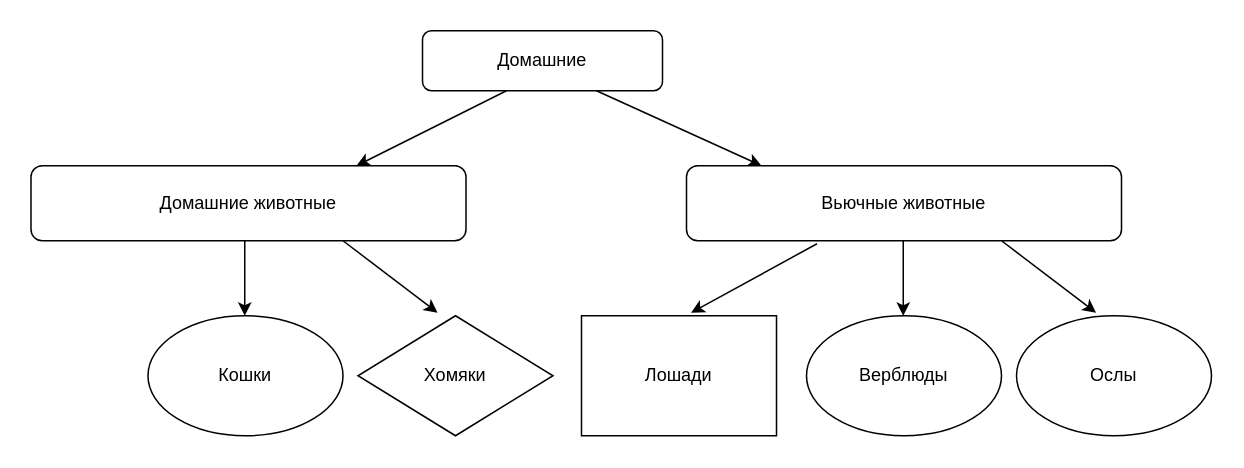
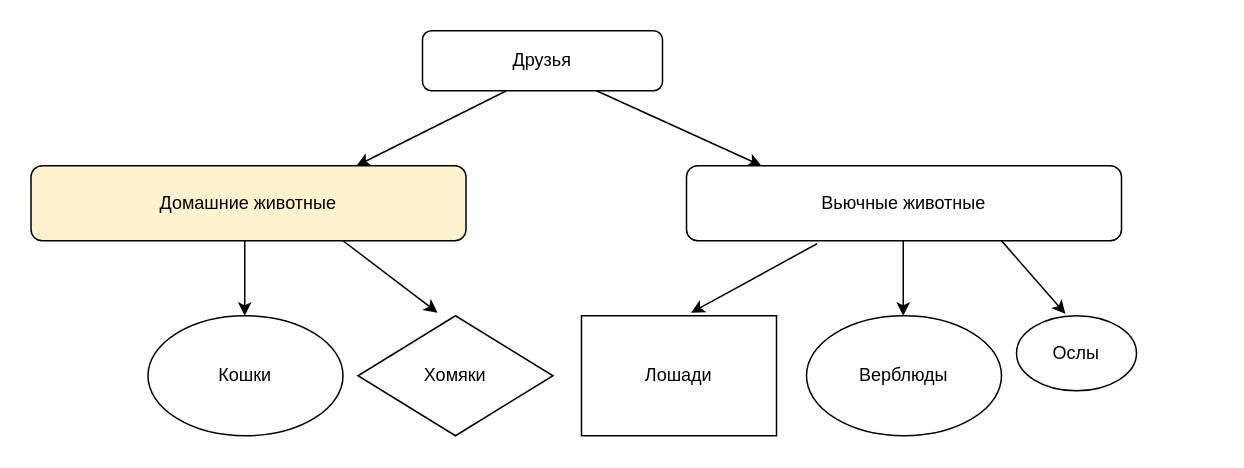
node "Домашние": label "Домашние" -> "Друзья"
node "Домашние животные": fillcolor #ffffff -> #fff2cc
node "Ослы": size 195x120 -> 120x75
